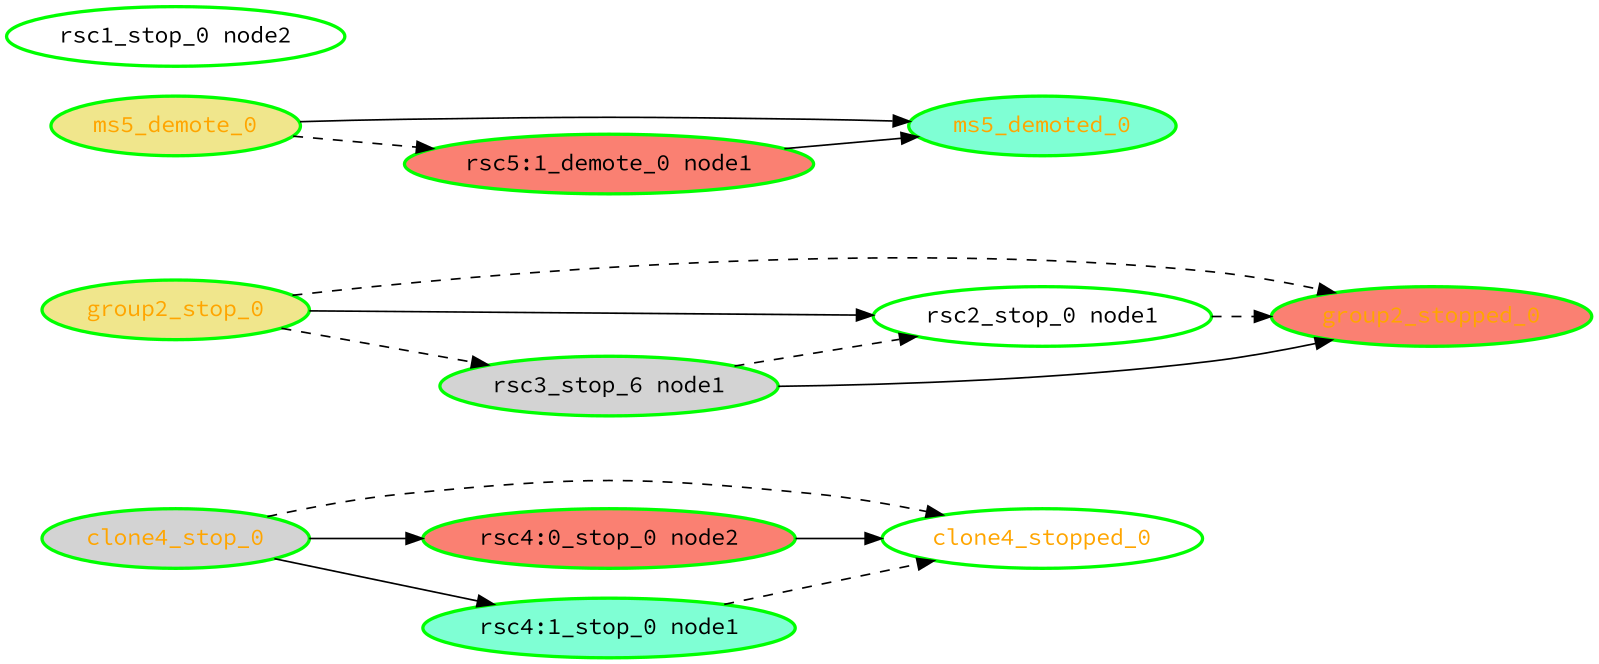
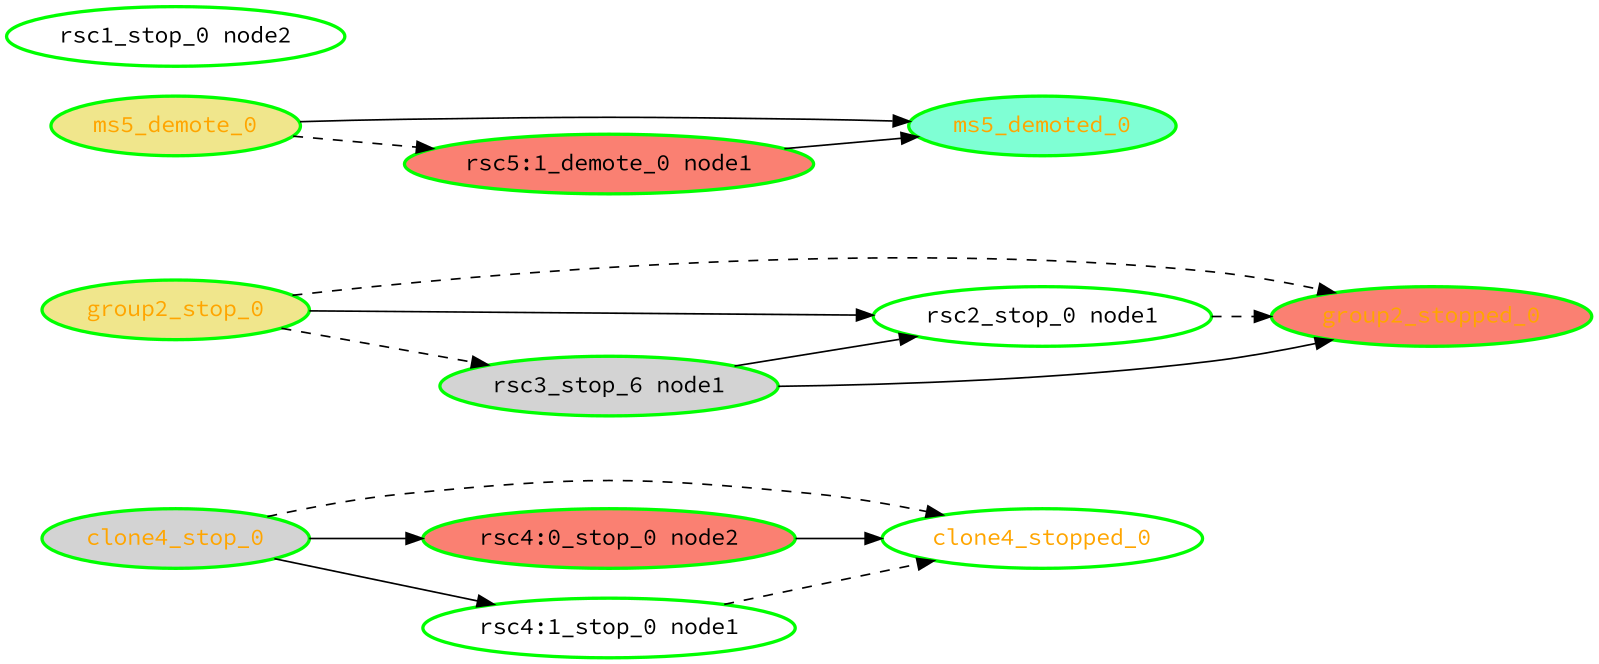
edge "rsc3_stop_6 node1" -> "rsc2_stop_0 node1": style dashed -> solid
node "rsc4:1_stop_0 node1": fillcolor aquamarine -> white
